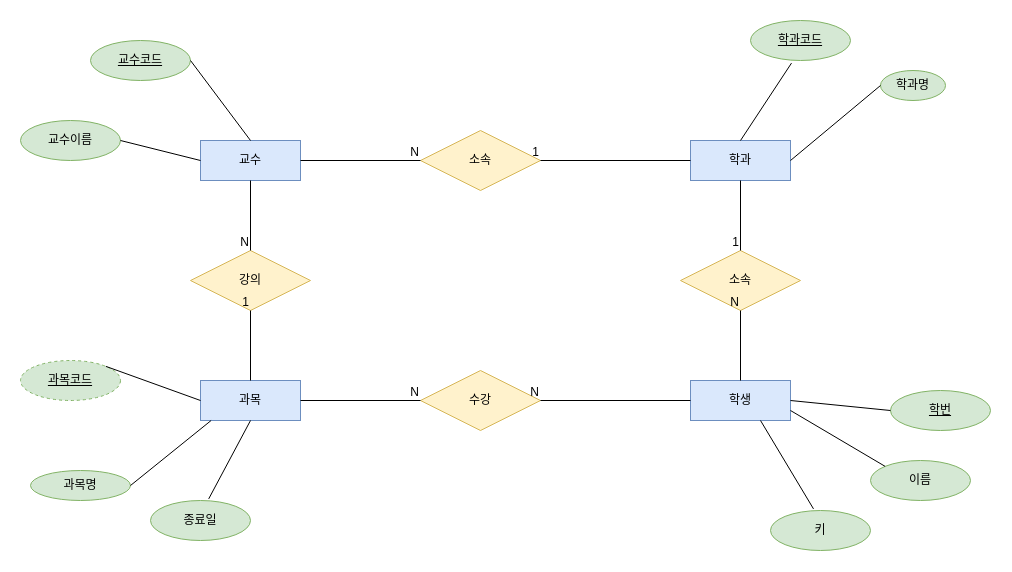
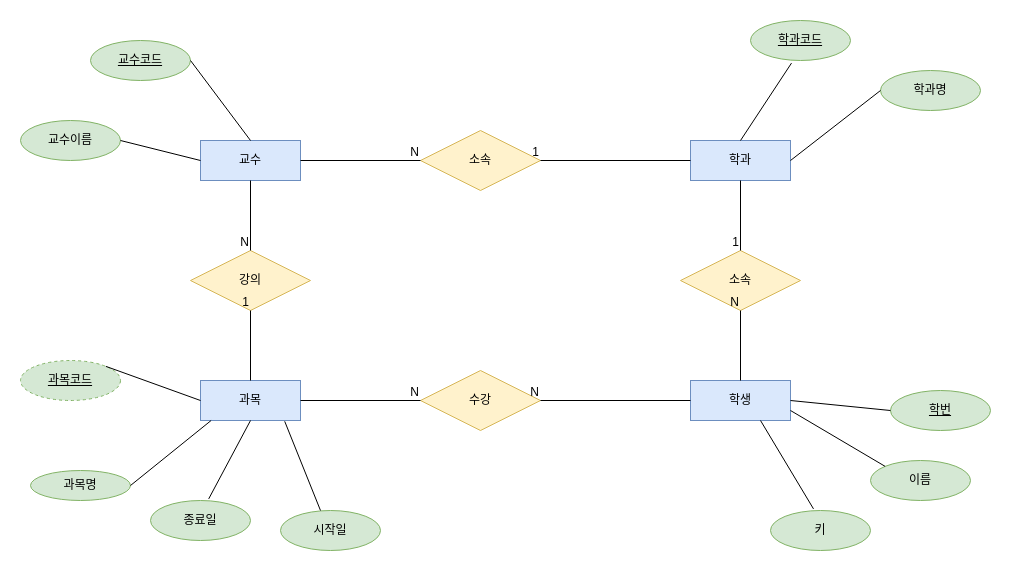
node "학과명": size 65x30 -> 100x40
edge "과목" -- "시작일": added
node "시작일": added
